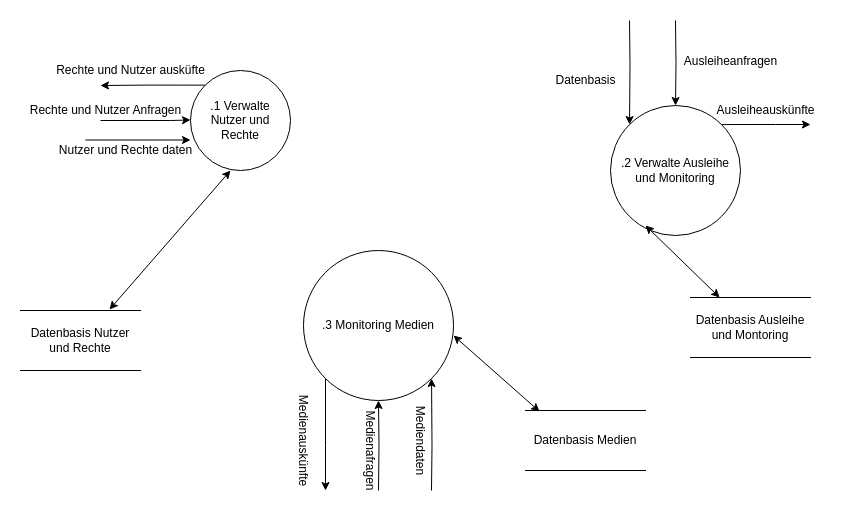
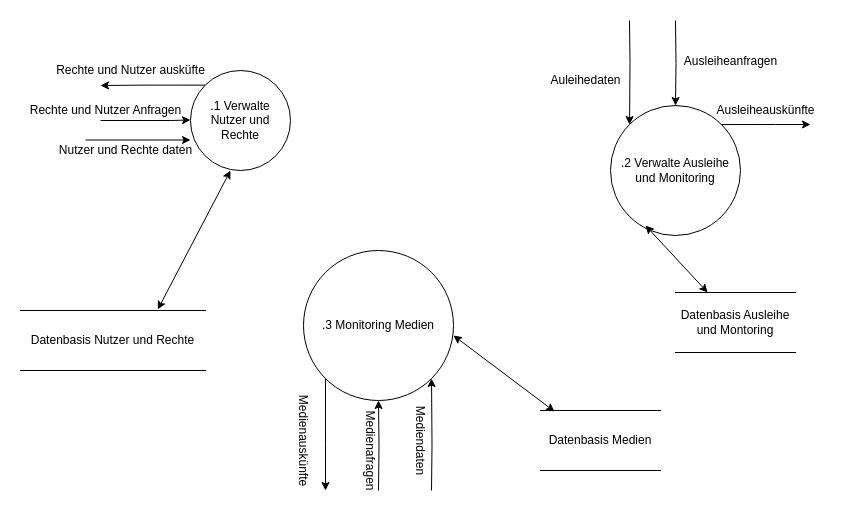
node "Datenbasis": label "Datenbasis" -> "Auleihedaten"
node "Datenbasis Ausleihe und Montoring": moved (751, 328) -> (736, 323)
node "Datenbasis Nutzer und Rechte": size 120x60 -> 185x60
node "Datenbasis Medien": moved (586, 441) -> (601, 441)
